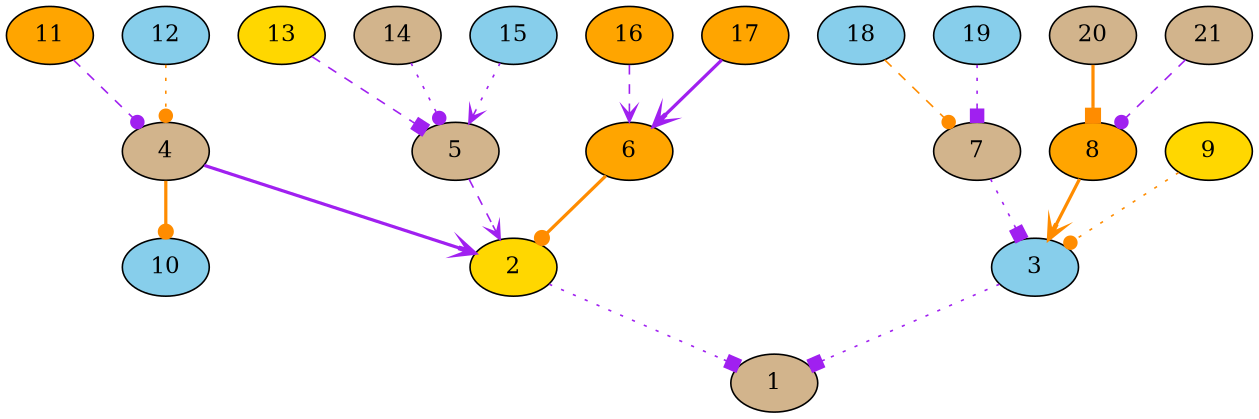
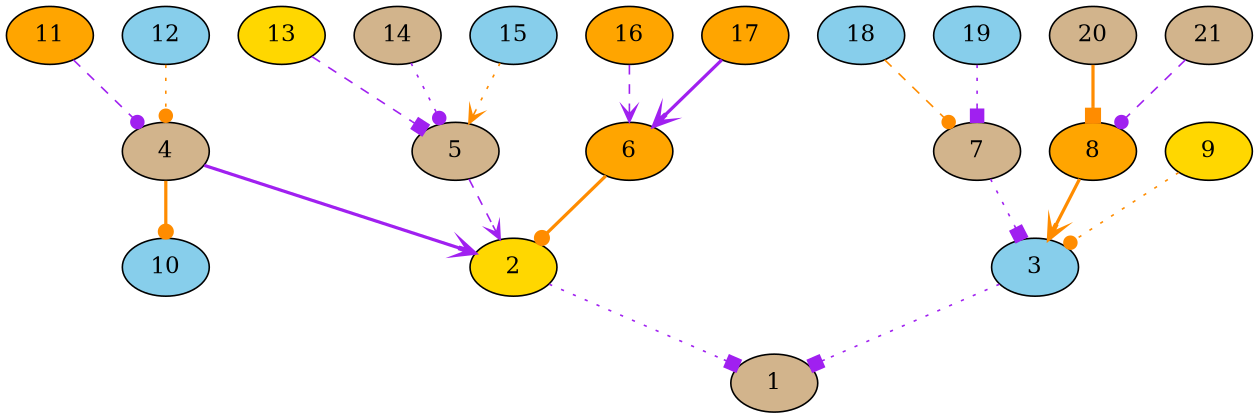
edge "15" -> "5": color purple -> darkorange
